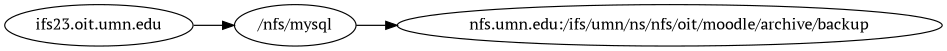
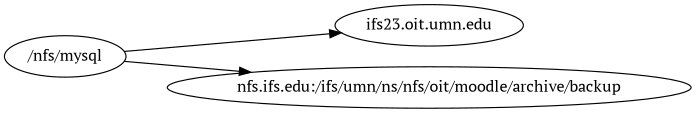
edge "ifs23.oit.umn.edu" -> "/nfs/mysql": reversed
node "nfs.umn.edu:/ifs/umn/ns/nfs/oit/moodle/archive/backup": label "nfs.umn.edu:/ifs/umn/ns/nfs/oit/moodle/archive/backup" -> "nfs.ifs.edu:/ifs/umn/ns/nfs/oit/moodle/archive/backup"
